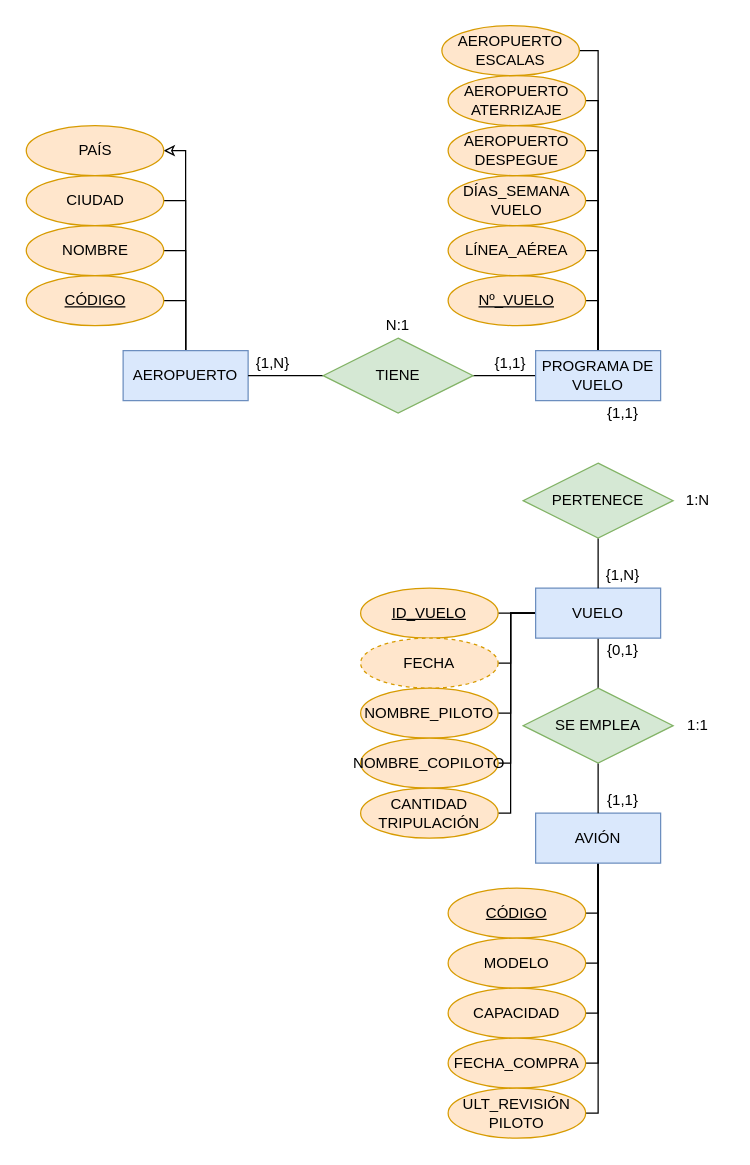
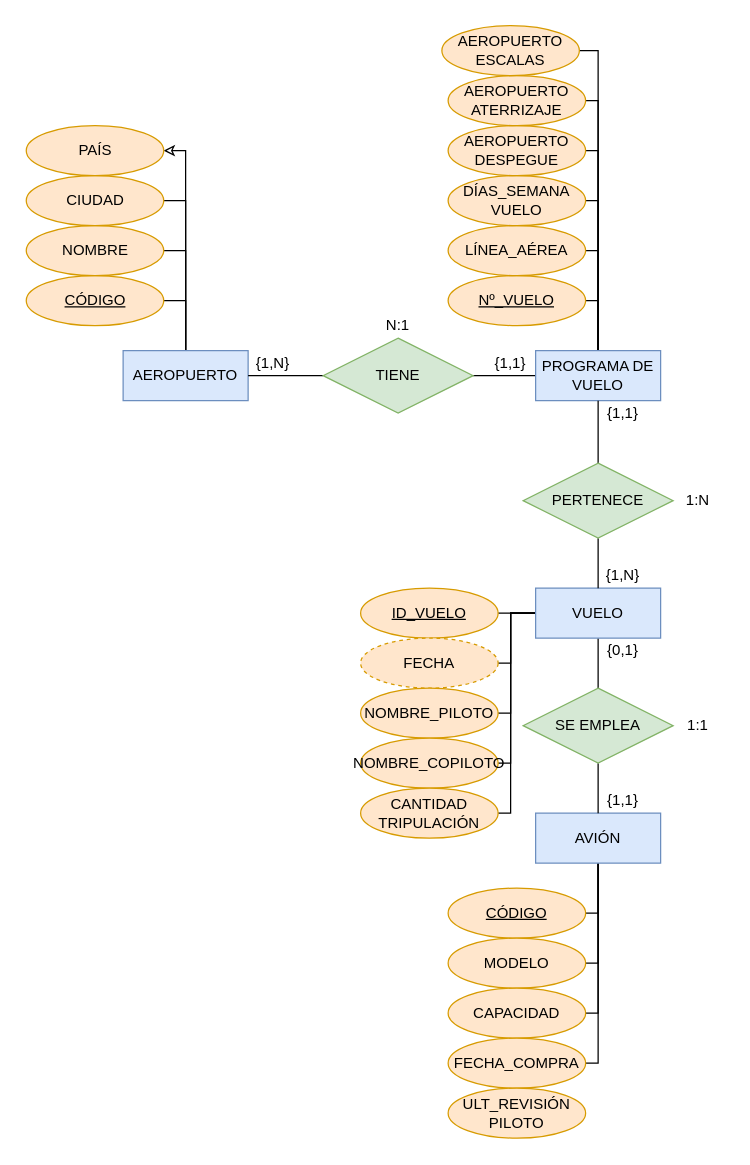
edge "PROGRAMA DE VUELO" -- "PERTENECE": added
edge "AVIÓN" -- "ULT_REVISIÓN PILOTO": removed
